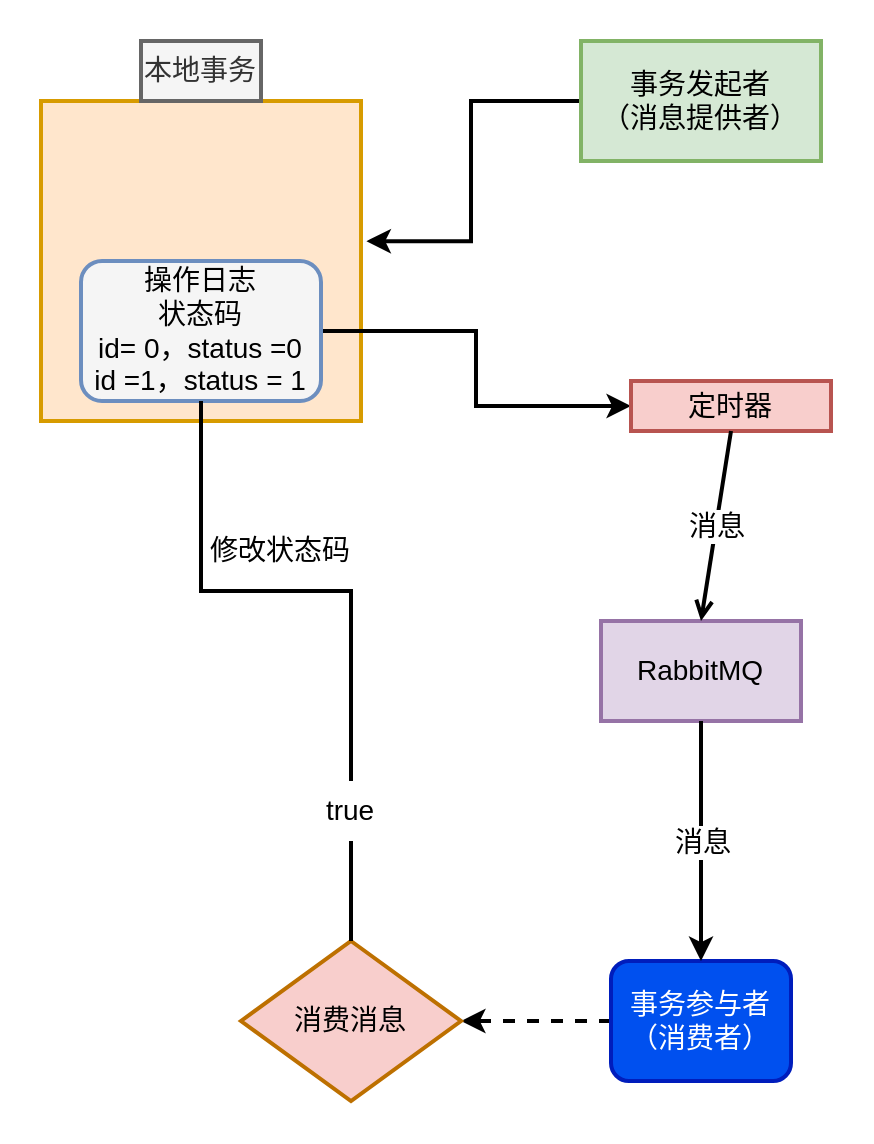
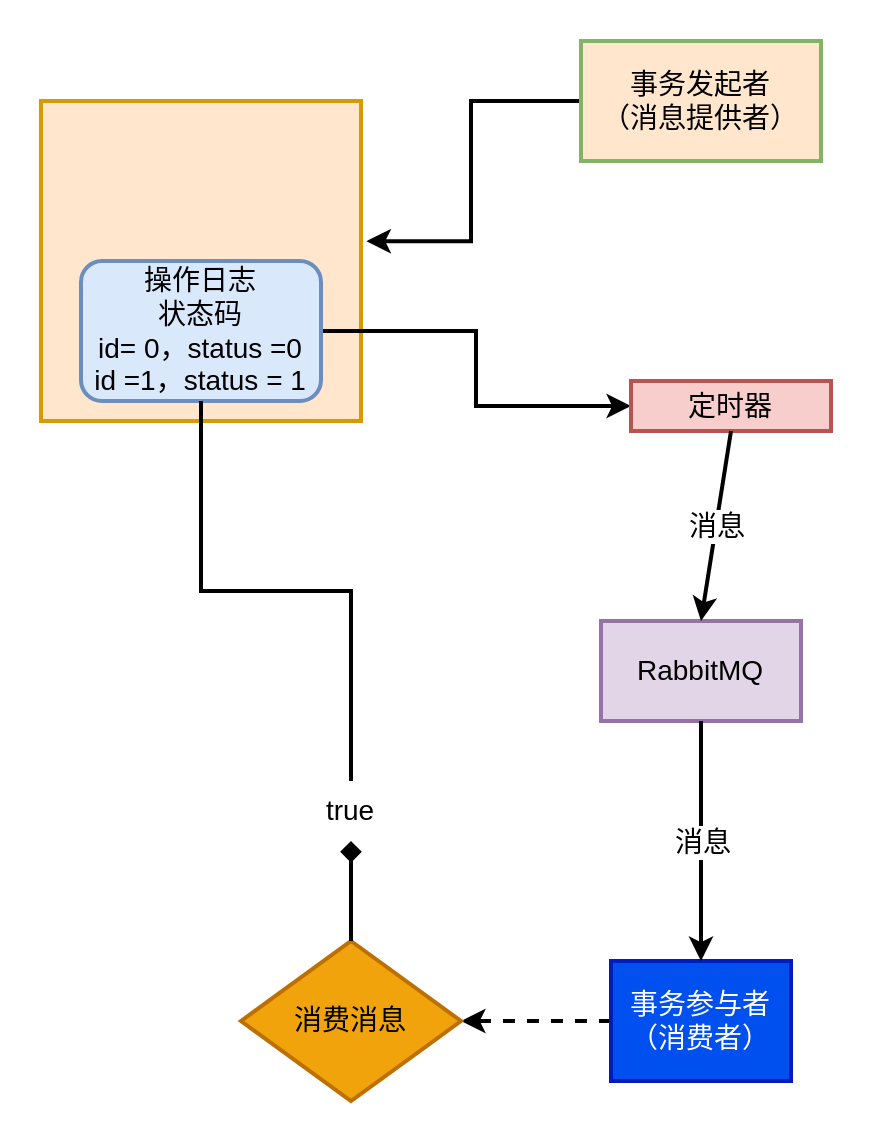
node "本地事务": removed
node "事务发起者 （消息提供者）": fillcolor #d5e8d4 -> #ffe6cc
node "操作日志 状态码 id= 0，status =0 id =1，status = 1": fillcolor #f5f5f5 -> #dae8fc
node "修改状态码": removed
edge "定时器" -> "RabbitMQ": arrowhead open -> classic
edge "true" -- "消费消息": arrowhead none -> diamond
node "消费消息": fillcolor #f8cecc -> #f0a30a
node "事务参与者（消费者）": shape rounded rectangle -> rectangle
